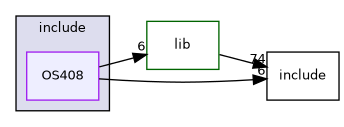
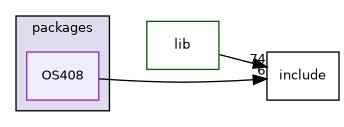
cluster "include": label "include" -> "packages"
edge "OS408" -> "lib": removed
